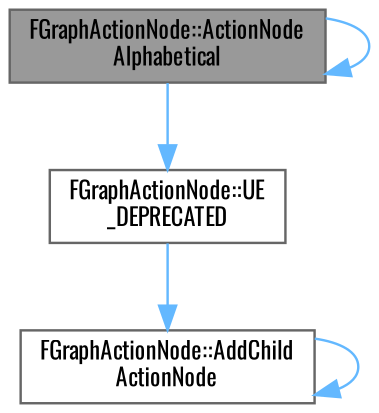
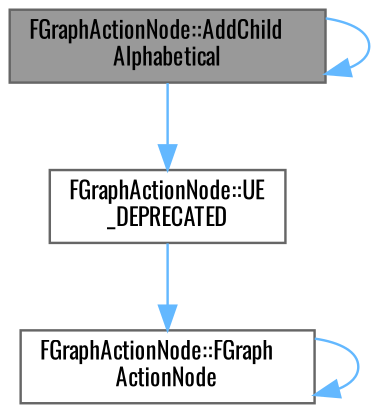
node "FGraphActionNode::ActionNode Alphabetical": label "FGraphActionNode::ActionNode Alphabetical" -> "FGraphActionNode::AddChild Alphabetical"
node "FGraphActionNode::AddChild ActionNode": label "FGraphActionNode::AddChild ActionNode" -> "FGraphActionNode::FGraph ActionNode"
